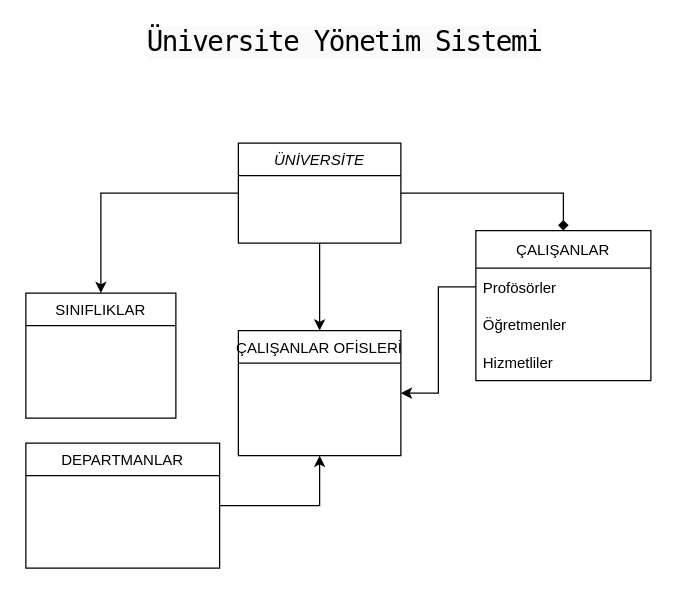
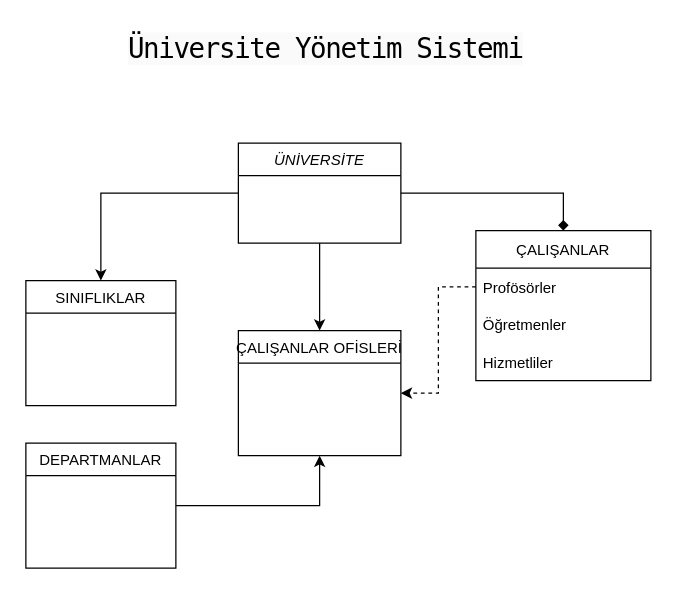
node "Üniversite Yönetim Sistemi": moved (344, 38) -> (326, 44)
edge "Profösörler" -> "ÇALIŞANLAR OFİSLERİ": style solid -> dashed
node "SINIFLIKLAR": moved (101, 356) -> (101, 343)
node "DEPARTMANLAR": size 194x125 -> 150x125
